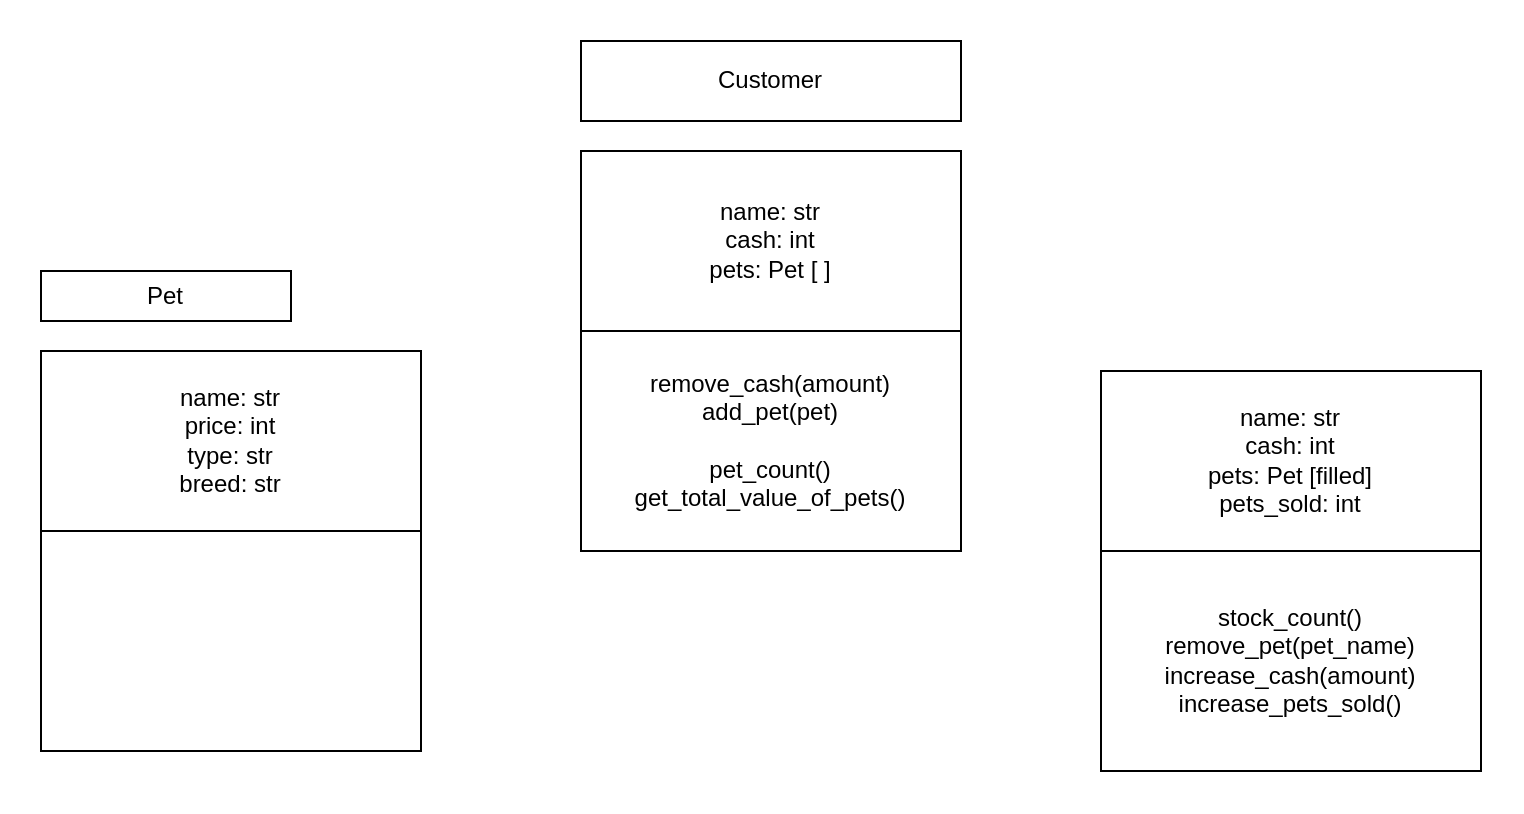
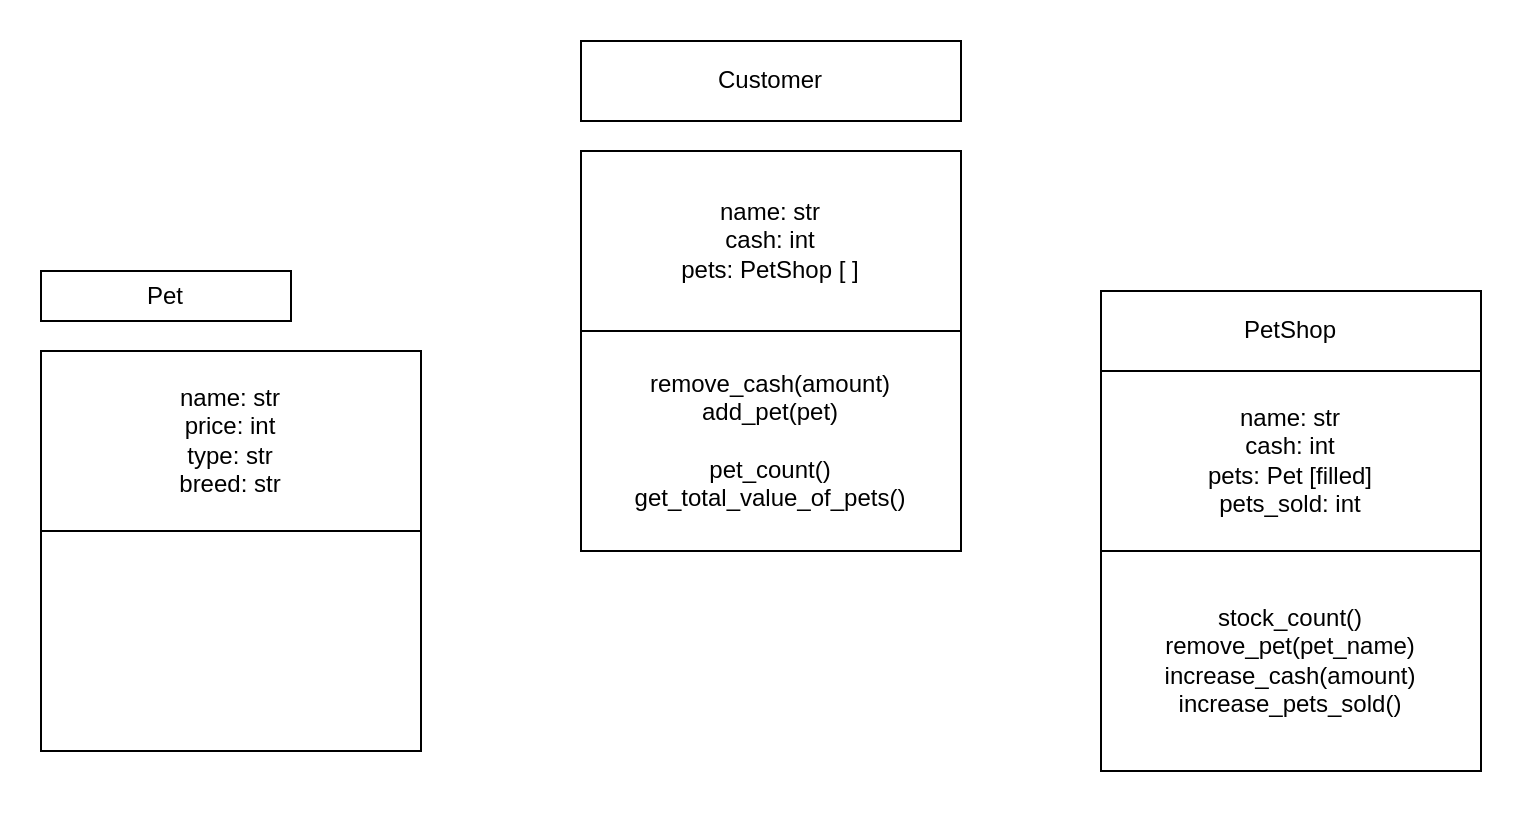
node "name: str cash: int pets: Pet [ ]": label "name: str cash: int pets: Pet [ ]" -> "name: str cash: int pets: PetShop [ ]"
node "PetShop": added
